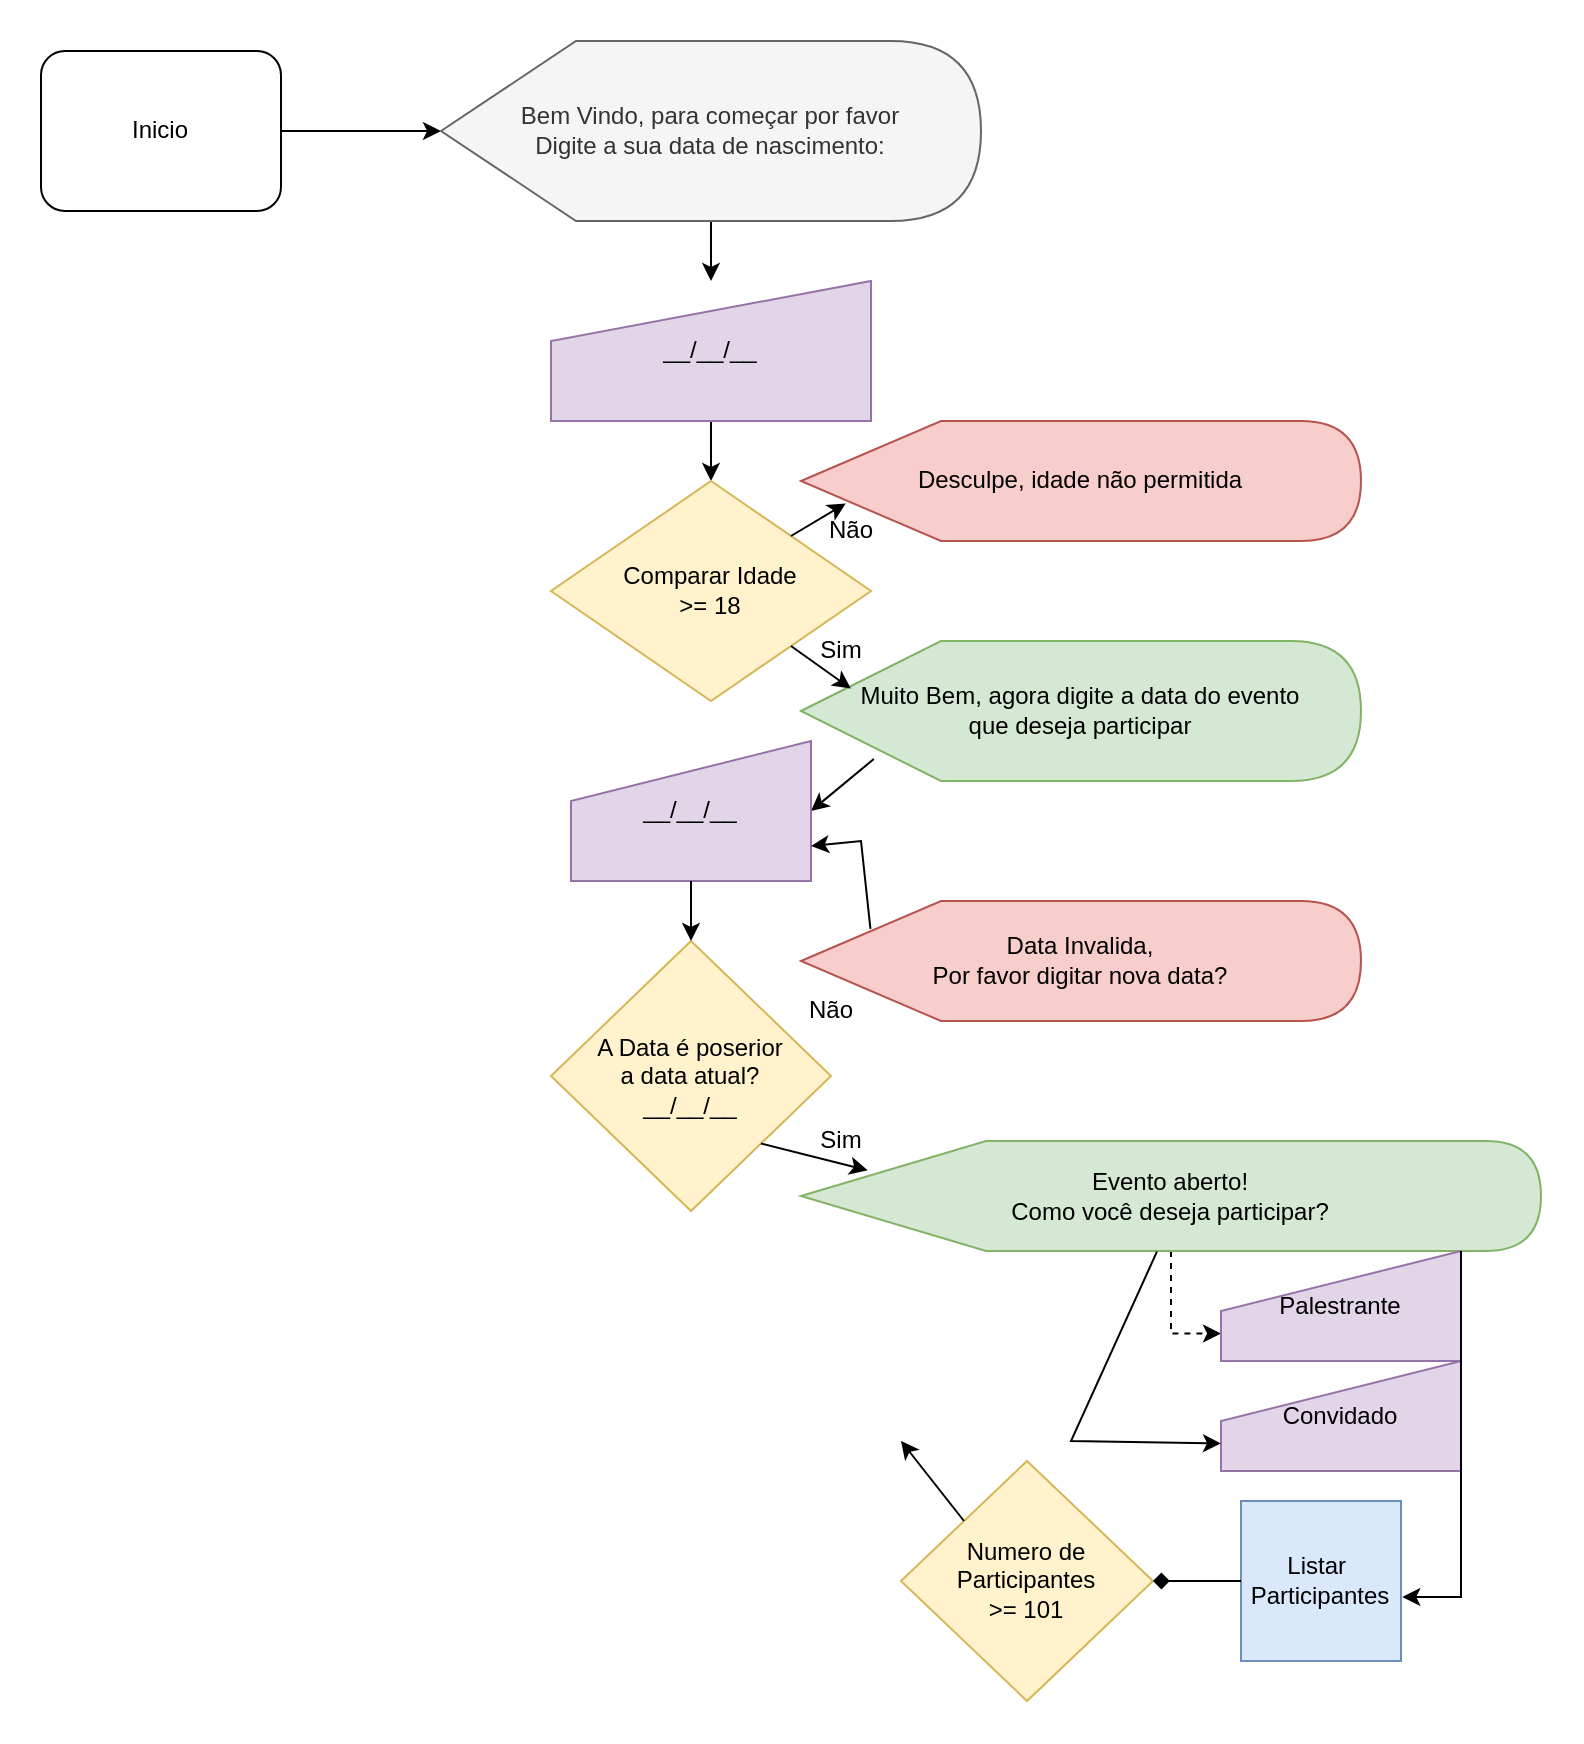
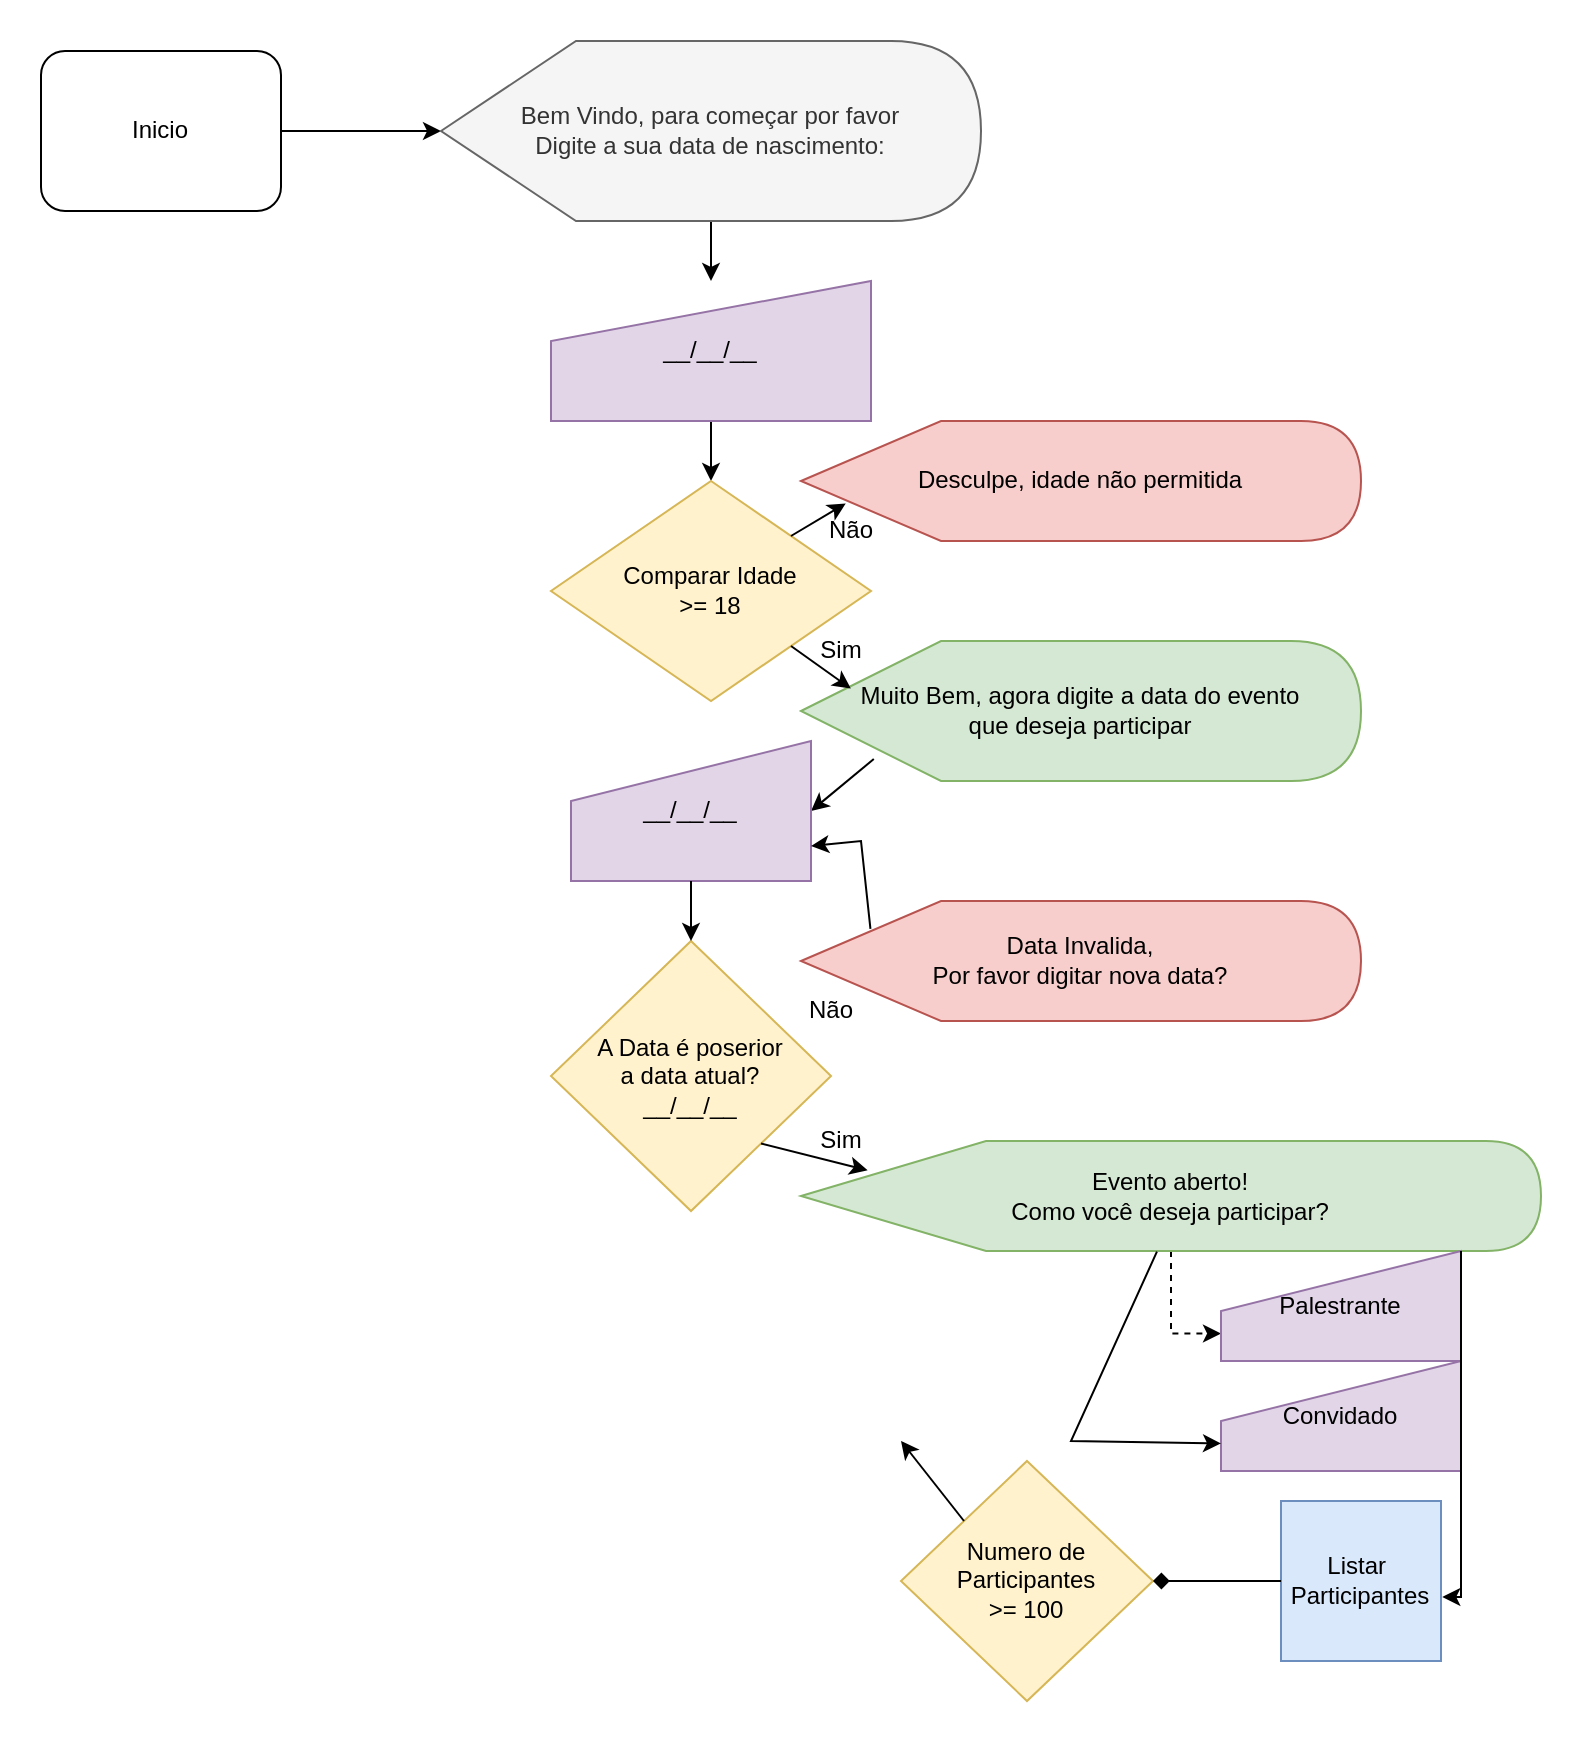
node "Numero de Participantes >= 101": label "Numero de Participantes >= 101" -> "Numero de Participantes >= 100"
node "Listar Participantes": moved (1321, 1581) -> (1361, 1581)
